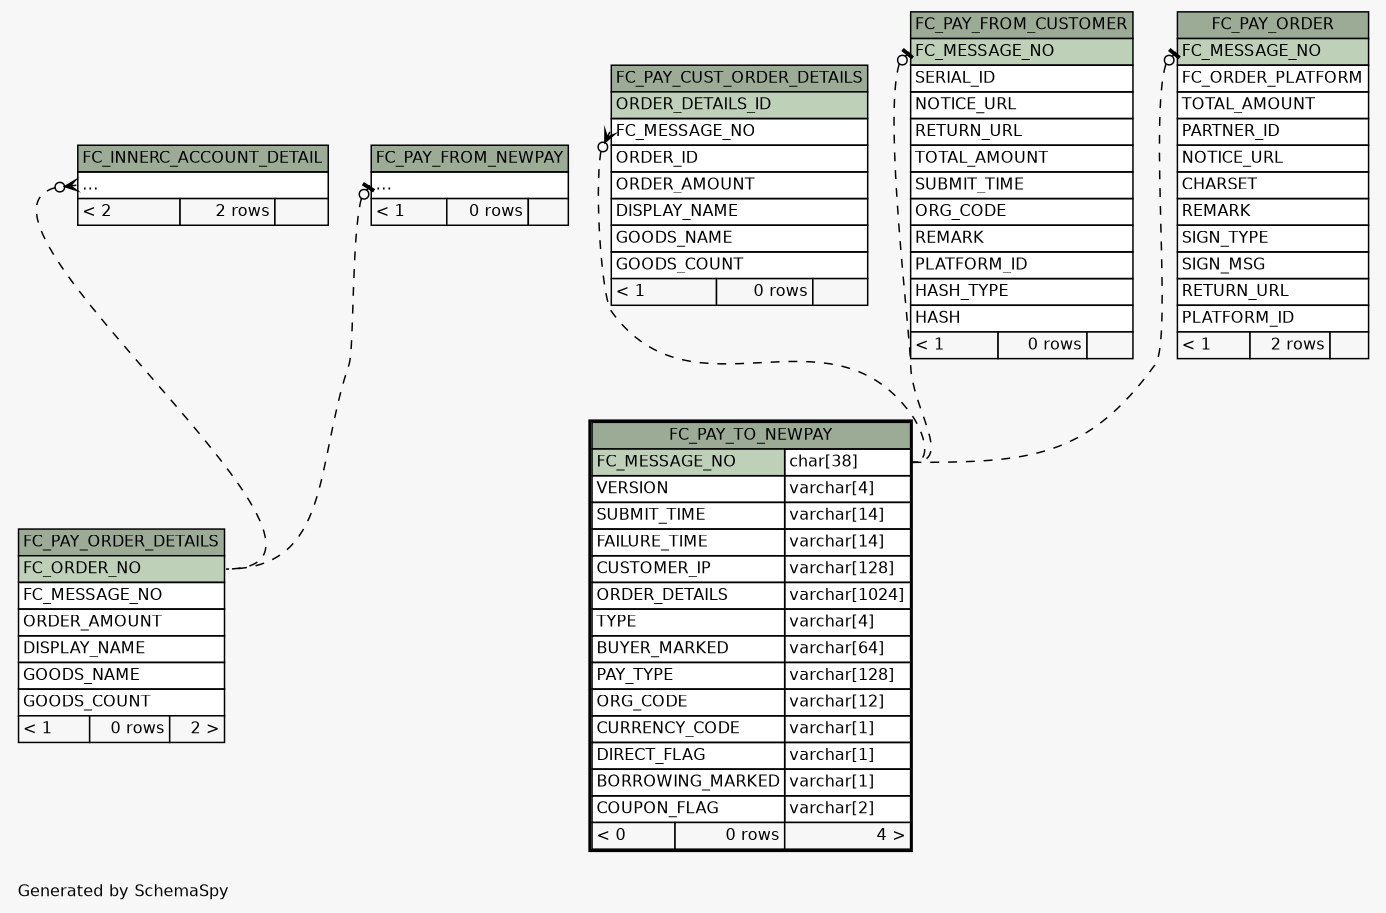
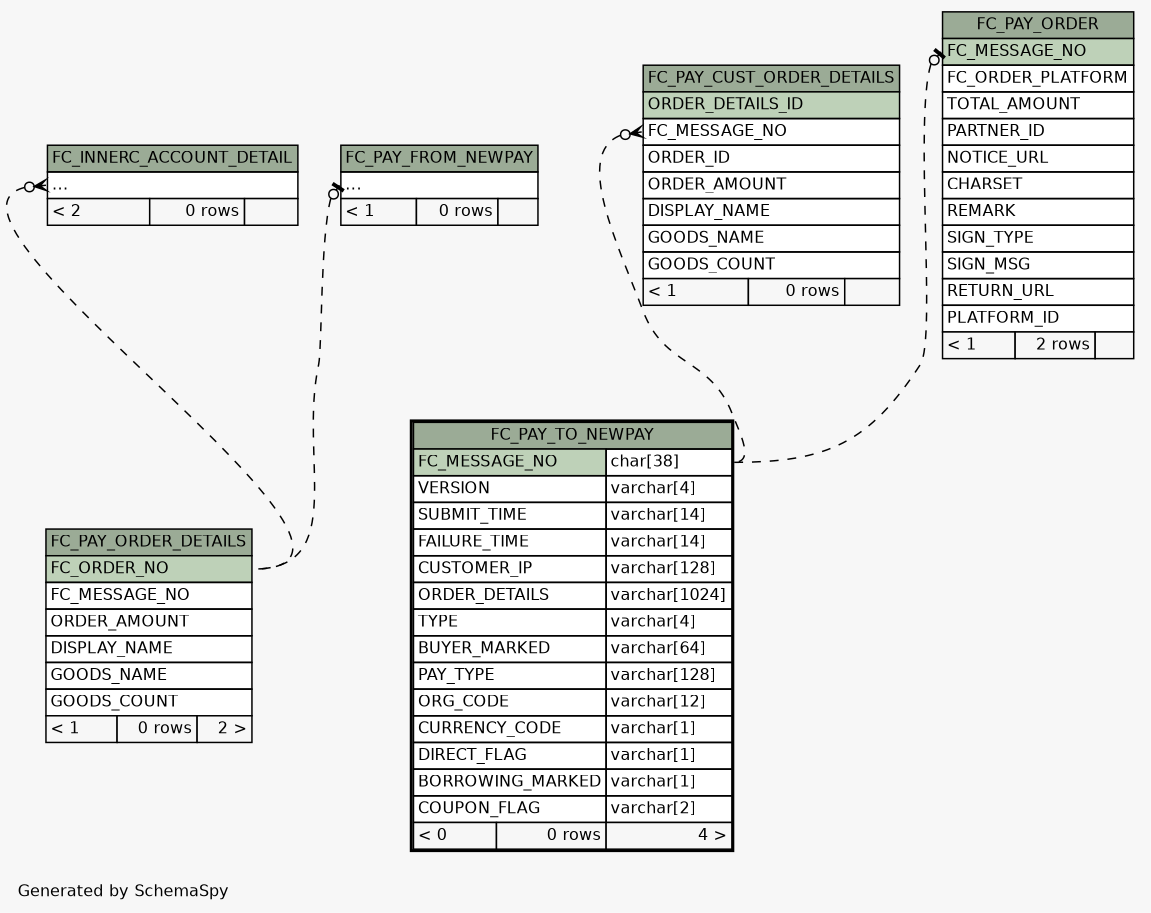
node "FC_PAY_FROM_CUSTOMER": removed
node "FC_INNERC_ACCOUNT_DETAIL": text "2 rows" -> "0 rows"
